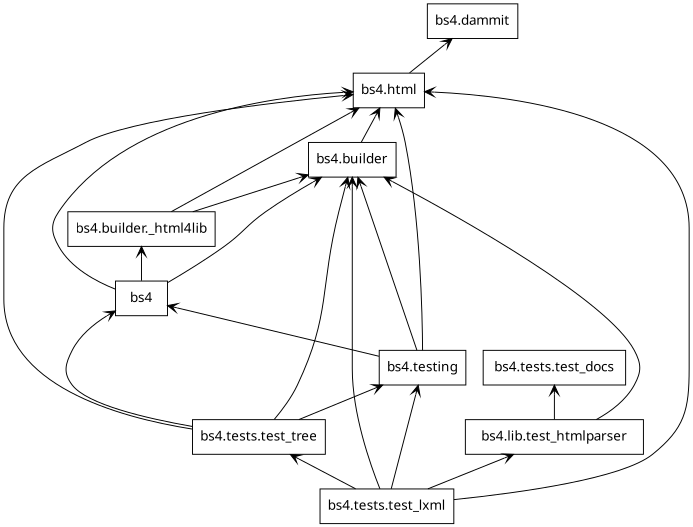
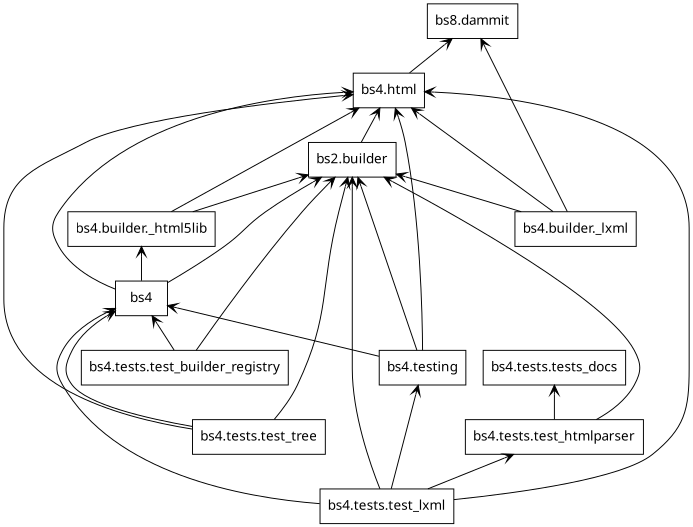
node "bs4.dammit": label "bs4.dammit" -> "bs8.dammit"
node "bs4.builder": label "bs4.builder" -> "bs2.builder"
node "bs4.builder._html4lib": label "bs4.builder._html4lib" -> "bs4.builder._html5lib"
node "bs4.builder._lxml": added
node "bs4.tests.test_builder_registry": added
node "bs4.tests.test_docs": label "bs4.tests.test_docs" -> "bs4.tests.tests_docs"
edge "bs4.tests.test_tree" -> "bs4.testing": removed
node "bs4.lib.test_htmlparser": label "bs4.lib.test_htmlparser" -> "bs4.tests.test_htmlparser"
edge "bs4.tests.test_lxml" -> "bs4.tests.test_tree": now "bs4.tests.test_lxml" -> "bs4"
